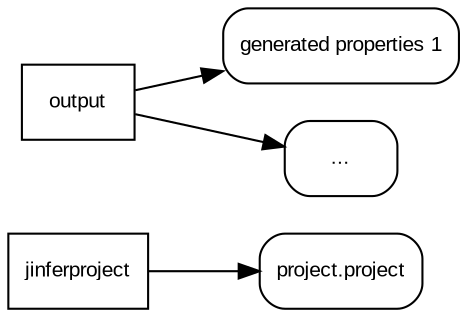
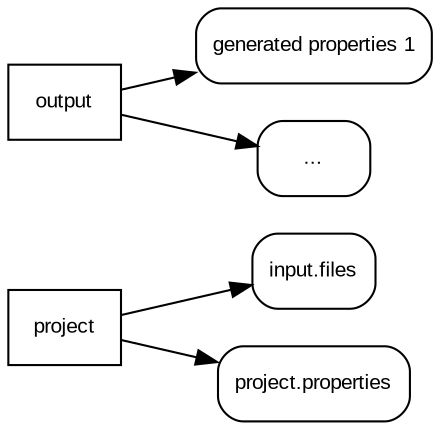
node "jinferproject": label "jinferproject" -> "project"
node "input.files": added
node "project.project": label "project.project" -> "project.properties"
